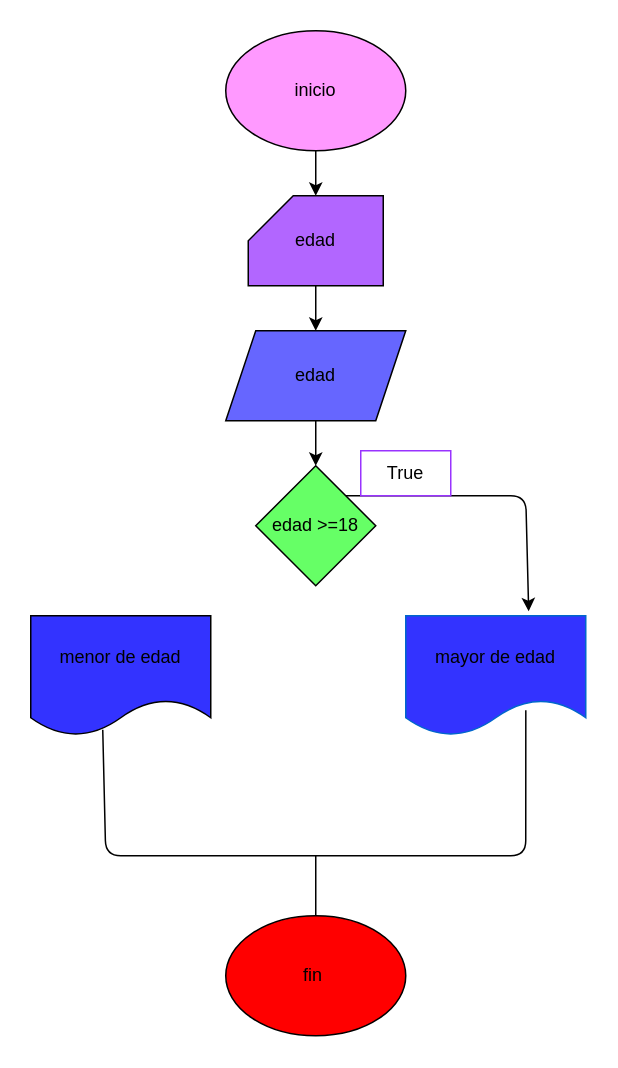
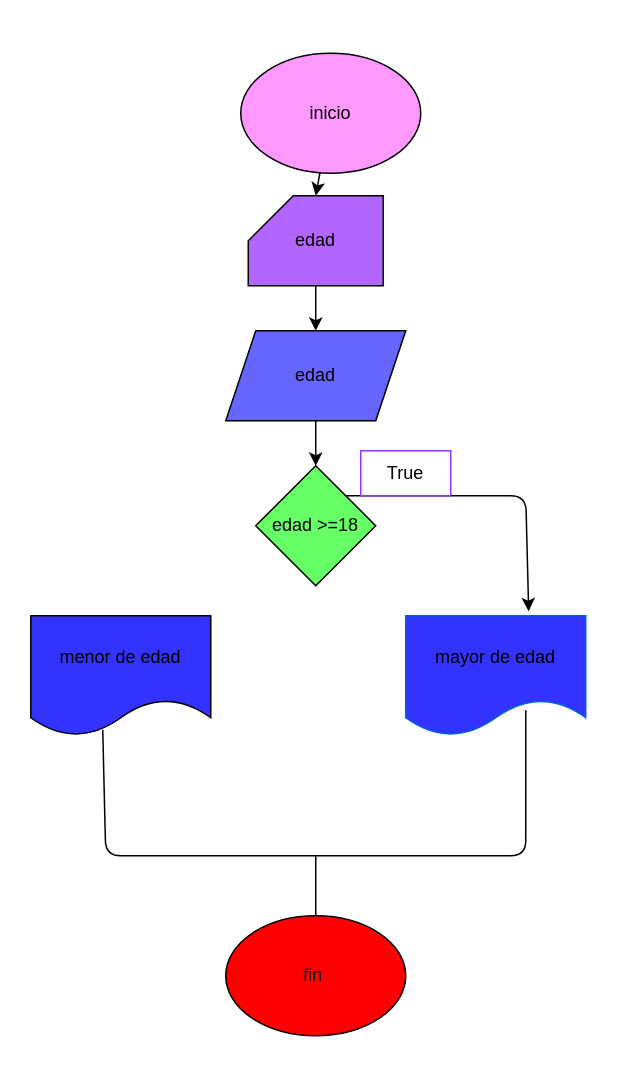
node "inicio": moved (316, 91) -> (331, 113)
